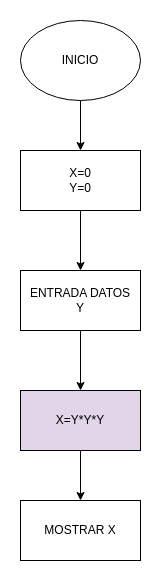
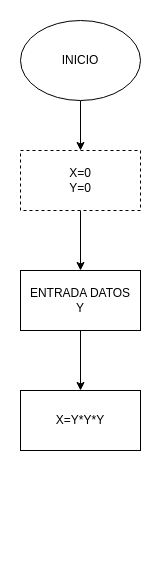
node "X=0 Y=0": style solid -> dashed
node "X=Y*Y*Y": fillcolor #e1d5e7 -> #ffffff
edge "X=Y*Y*Y" -> "MOSTRAR X": removed
node "MOSTRAR X": removed
